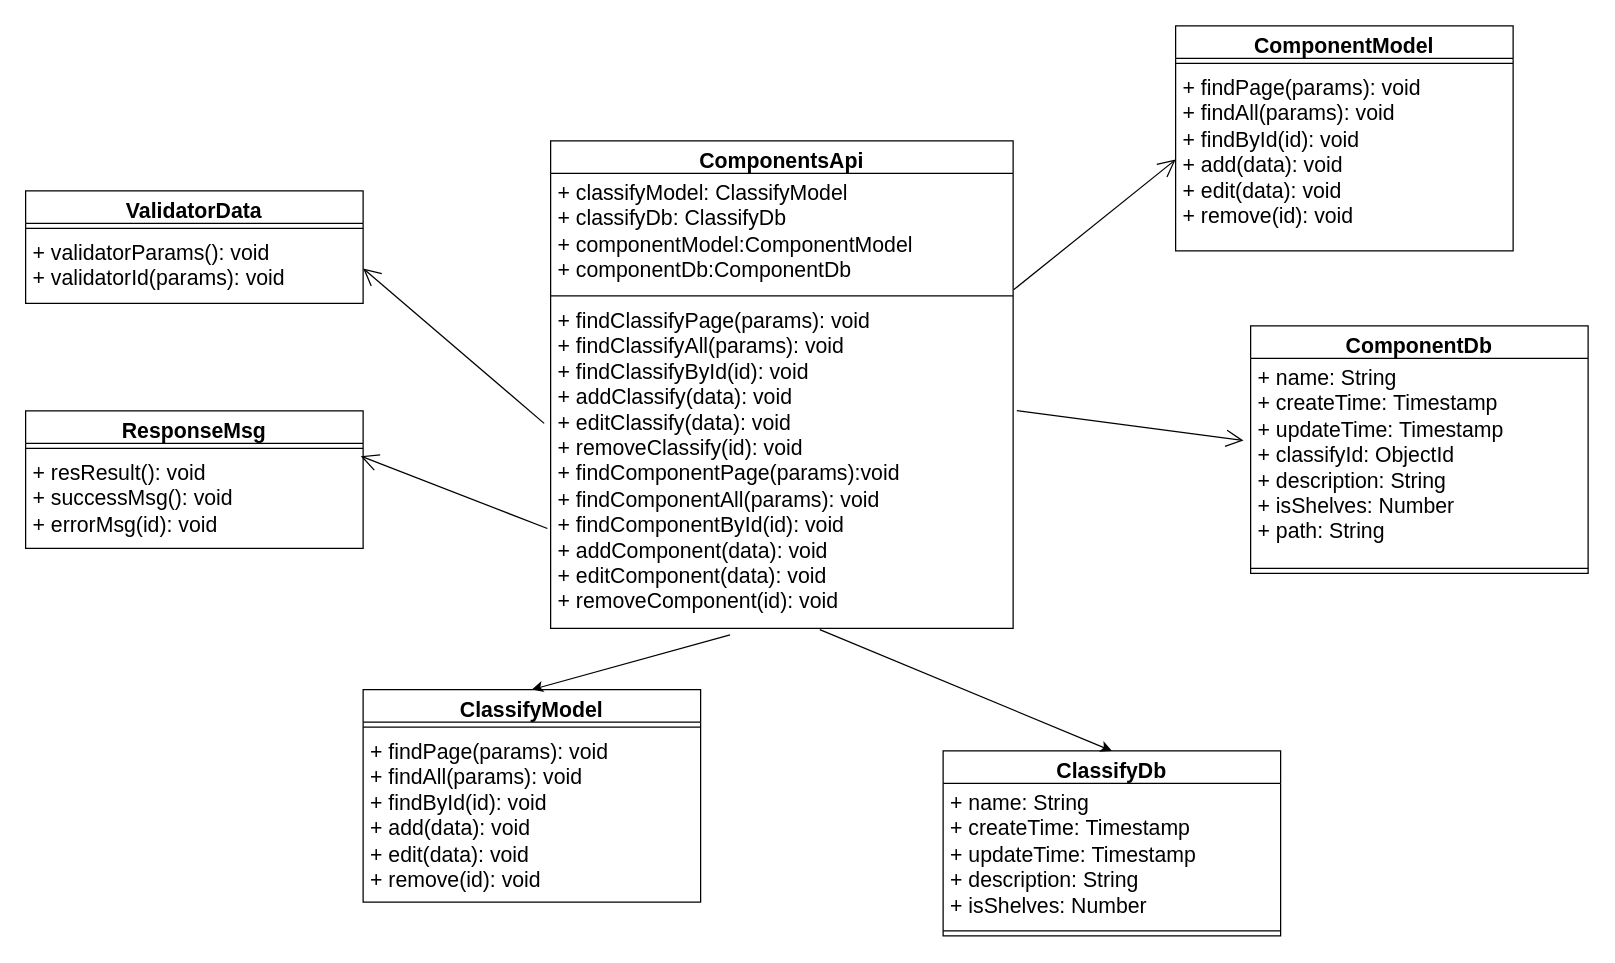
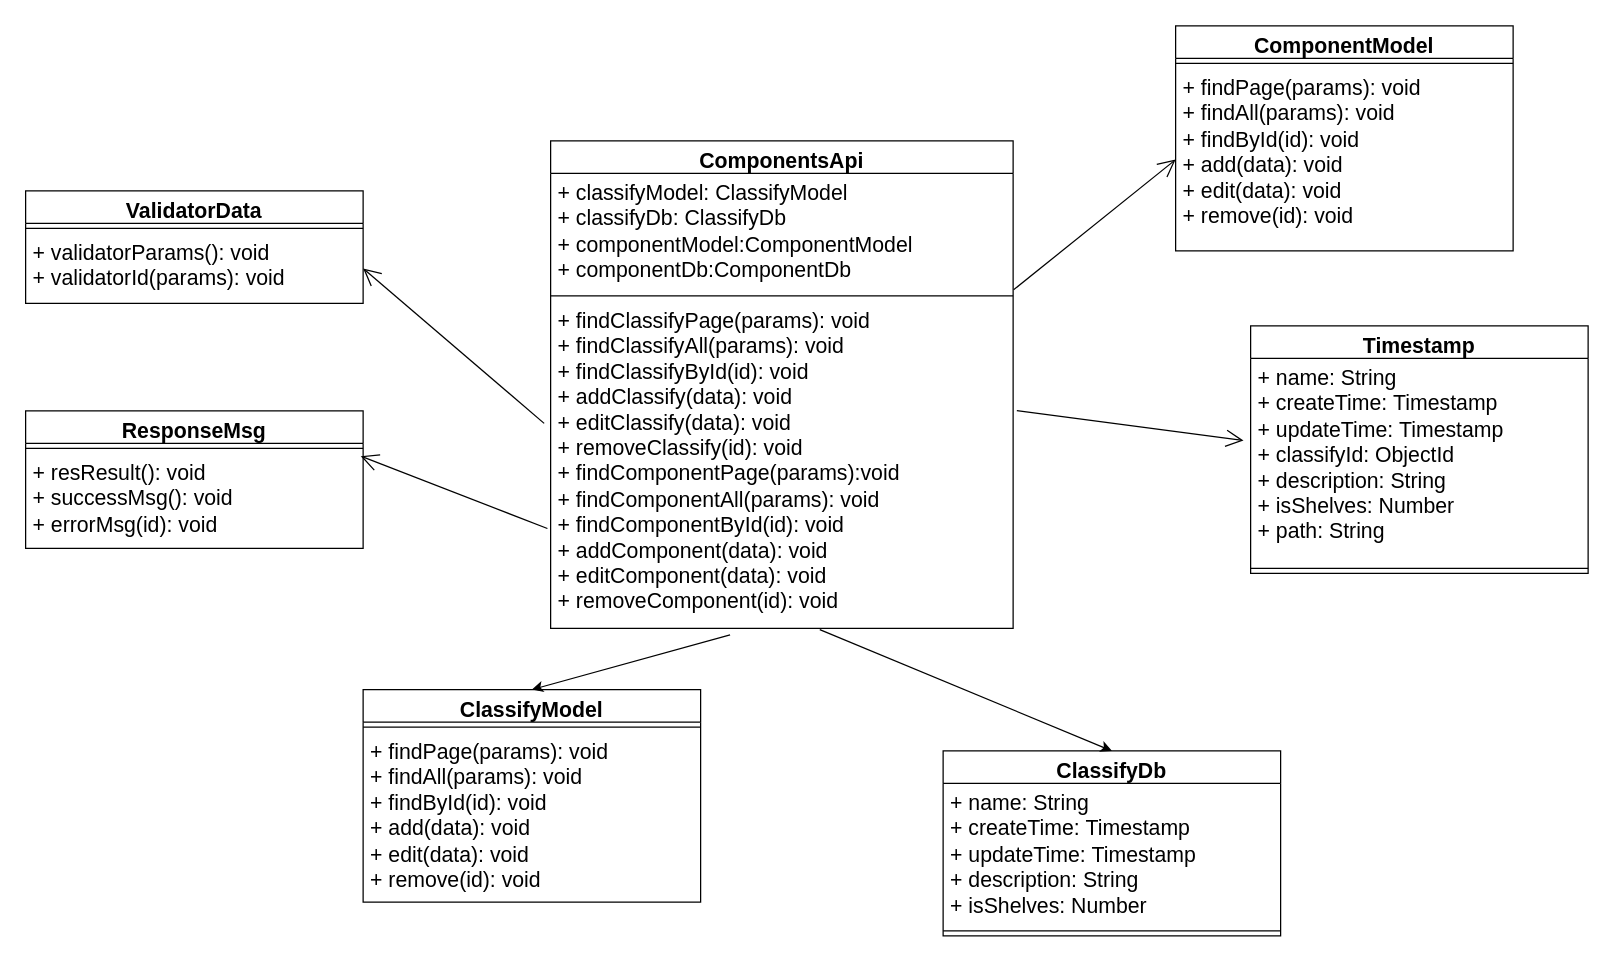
node "ComponentDb": label "ComponentDb" -> "Timestamp"
